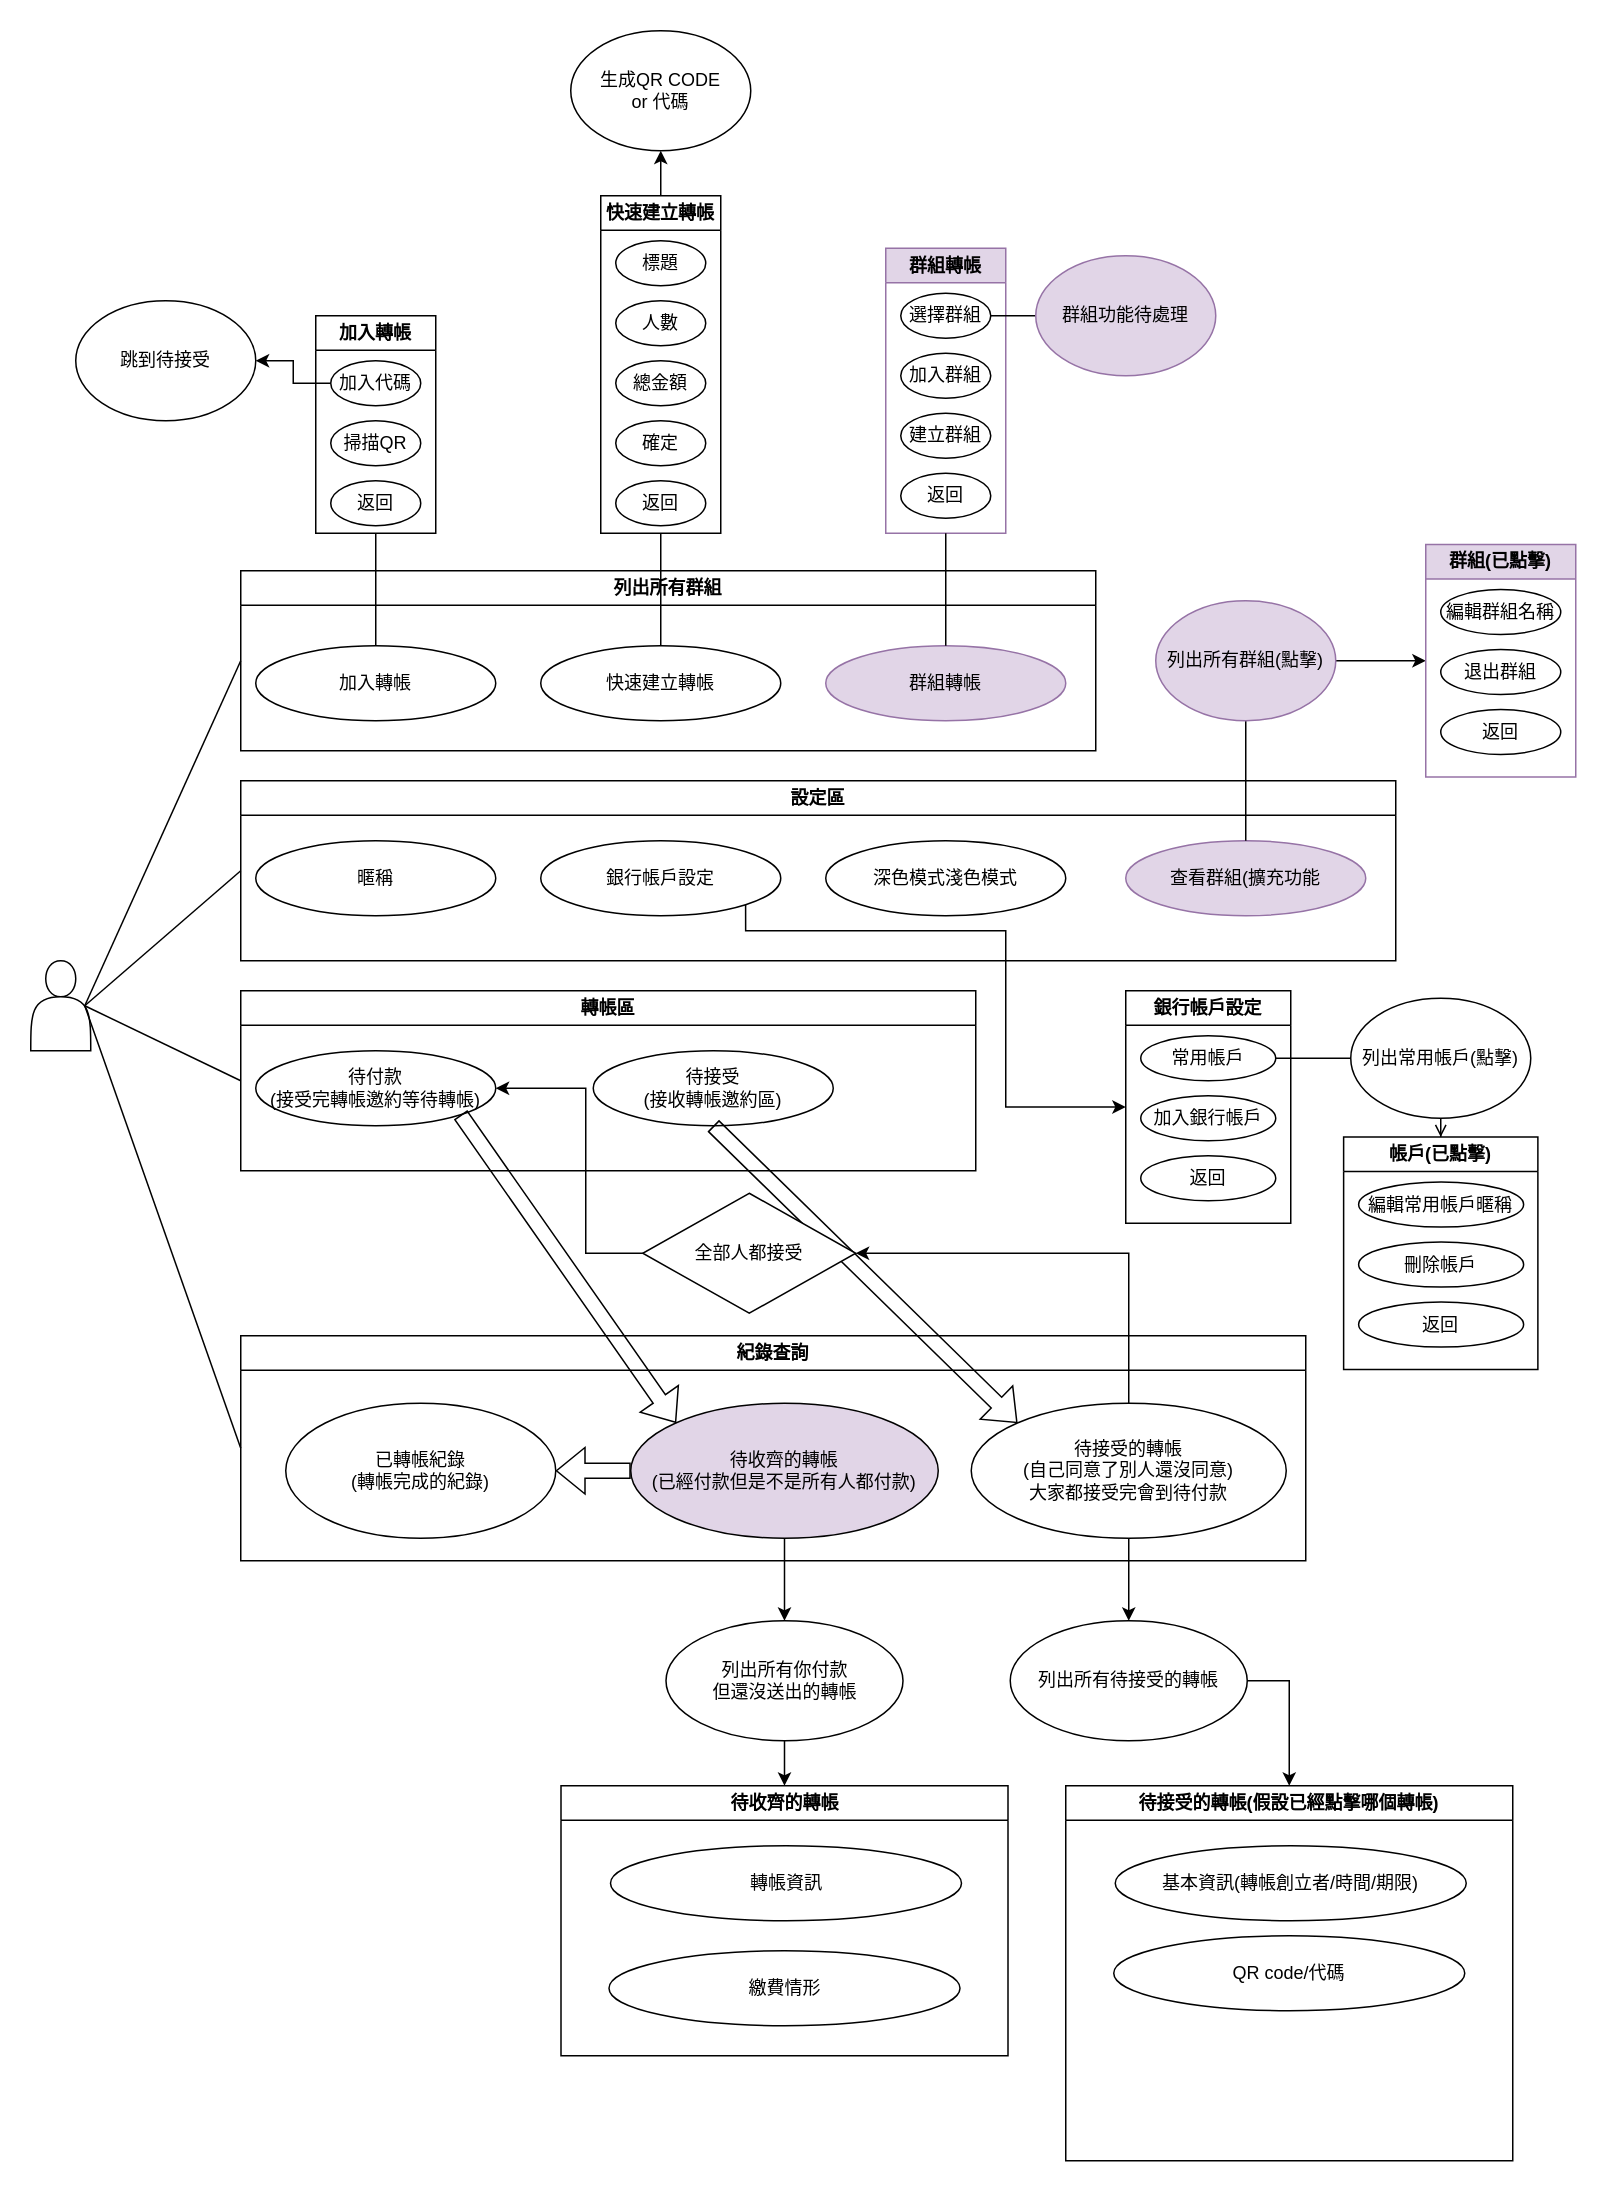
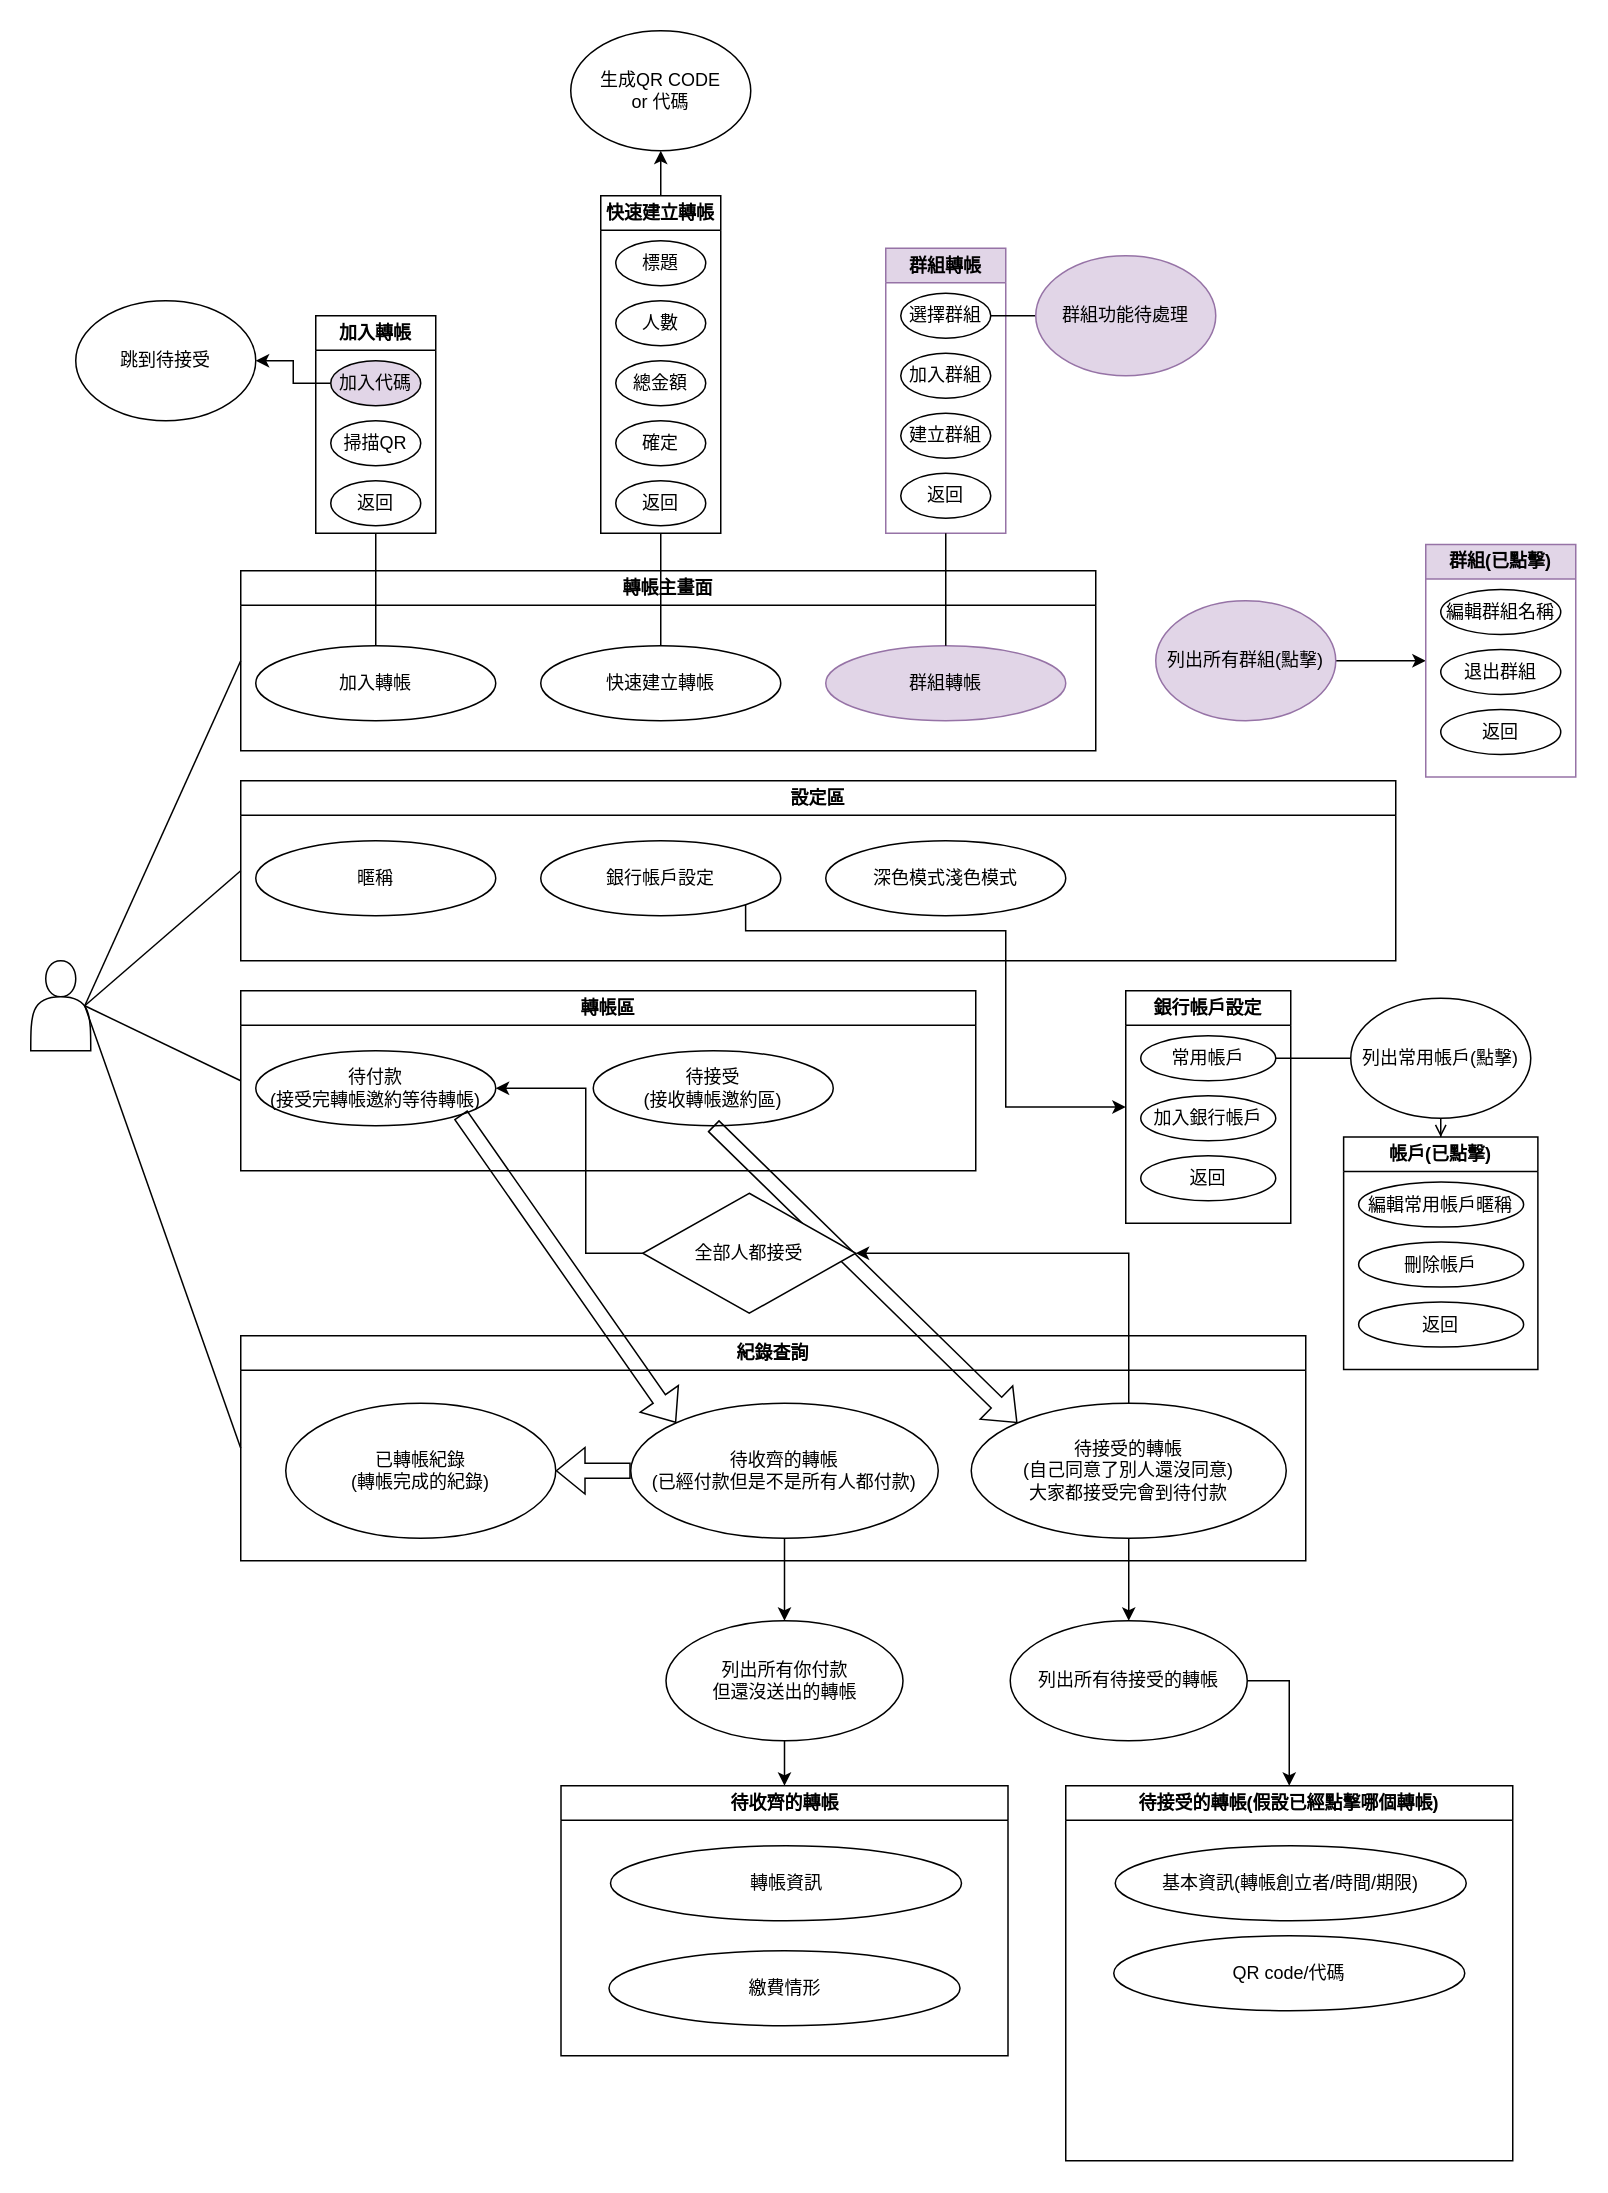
node "加入代碼": fillcolor #ffffff -> #e1d5e7
node "列出所有群組": label "列出所有群組" -> "轉帳主畫面"
edge "列出所有群組(點擊)" -- "查看群組(擴充功能": removed
node "查看群組(擴充功能": removed
node "待收齊的轉帳 (已經付款但是不是所有人都付款)": fillcolor #e1d5e7 -> #ffffff
